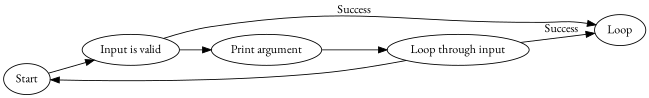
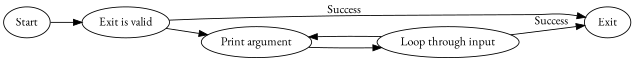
node "Loop": label "Loop" -> "Exit"
node "Input is valid": label "Input is valid" -> "Exit is valid"
edge "Loop through input" -> "Start": now "Loop through input" -> "Print argument"
